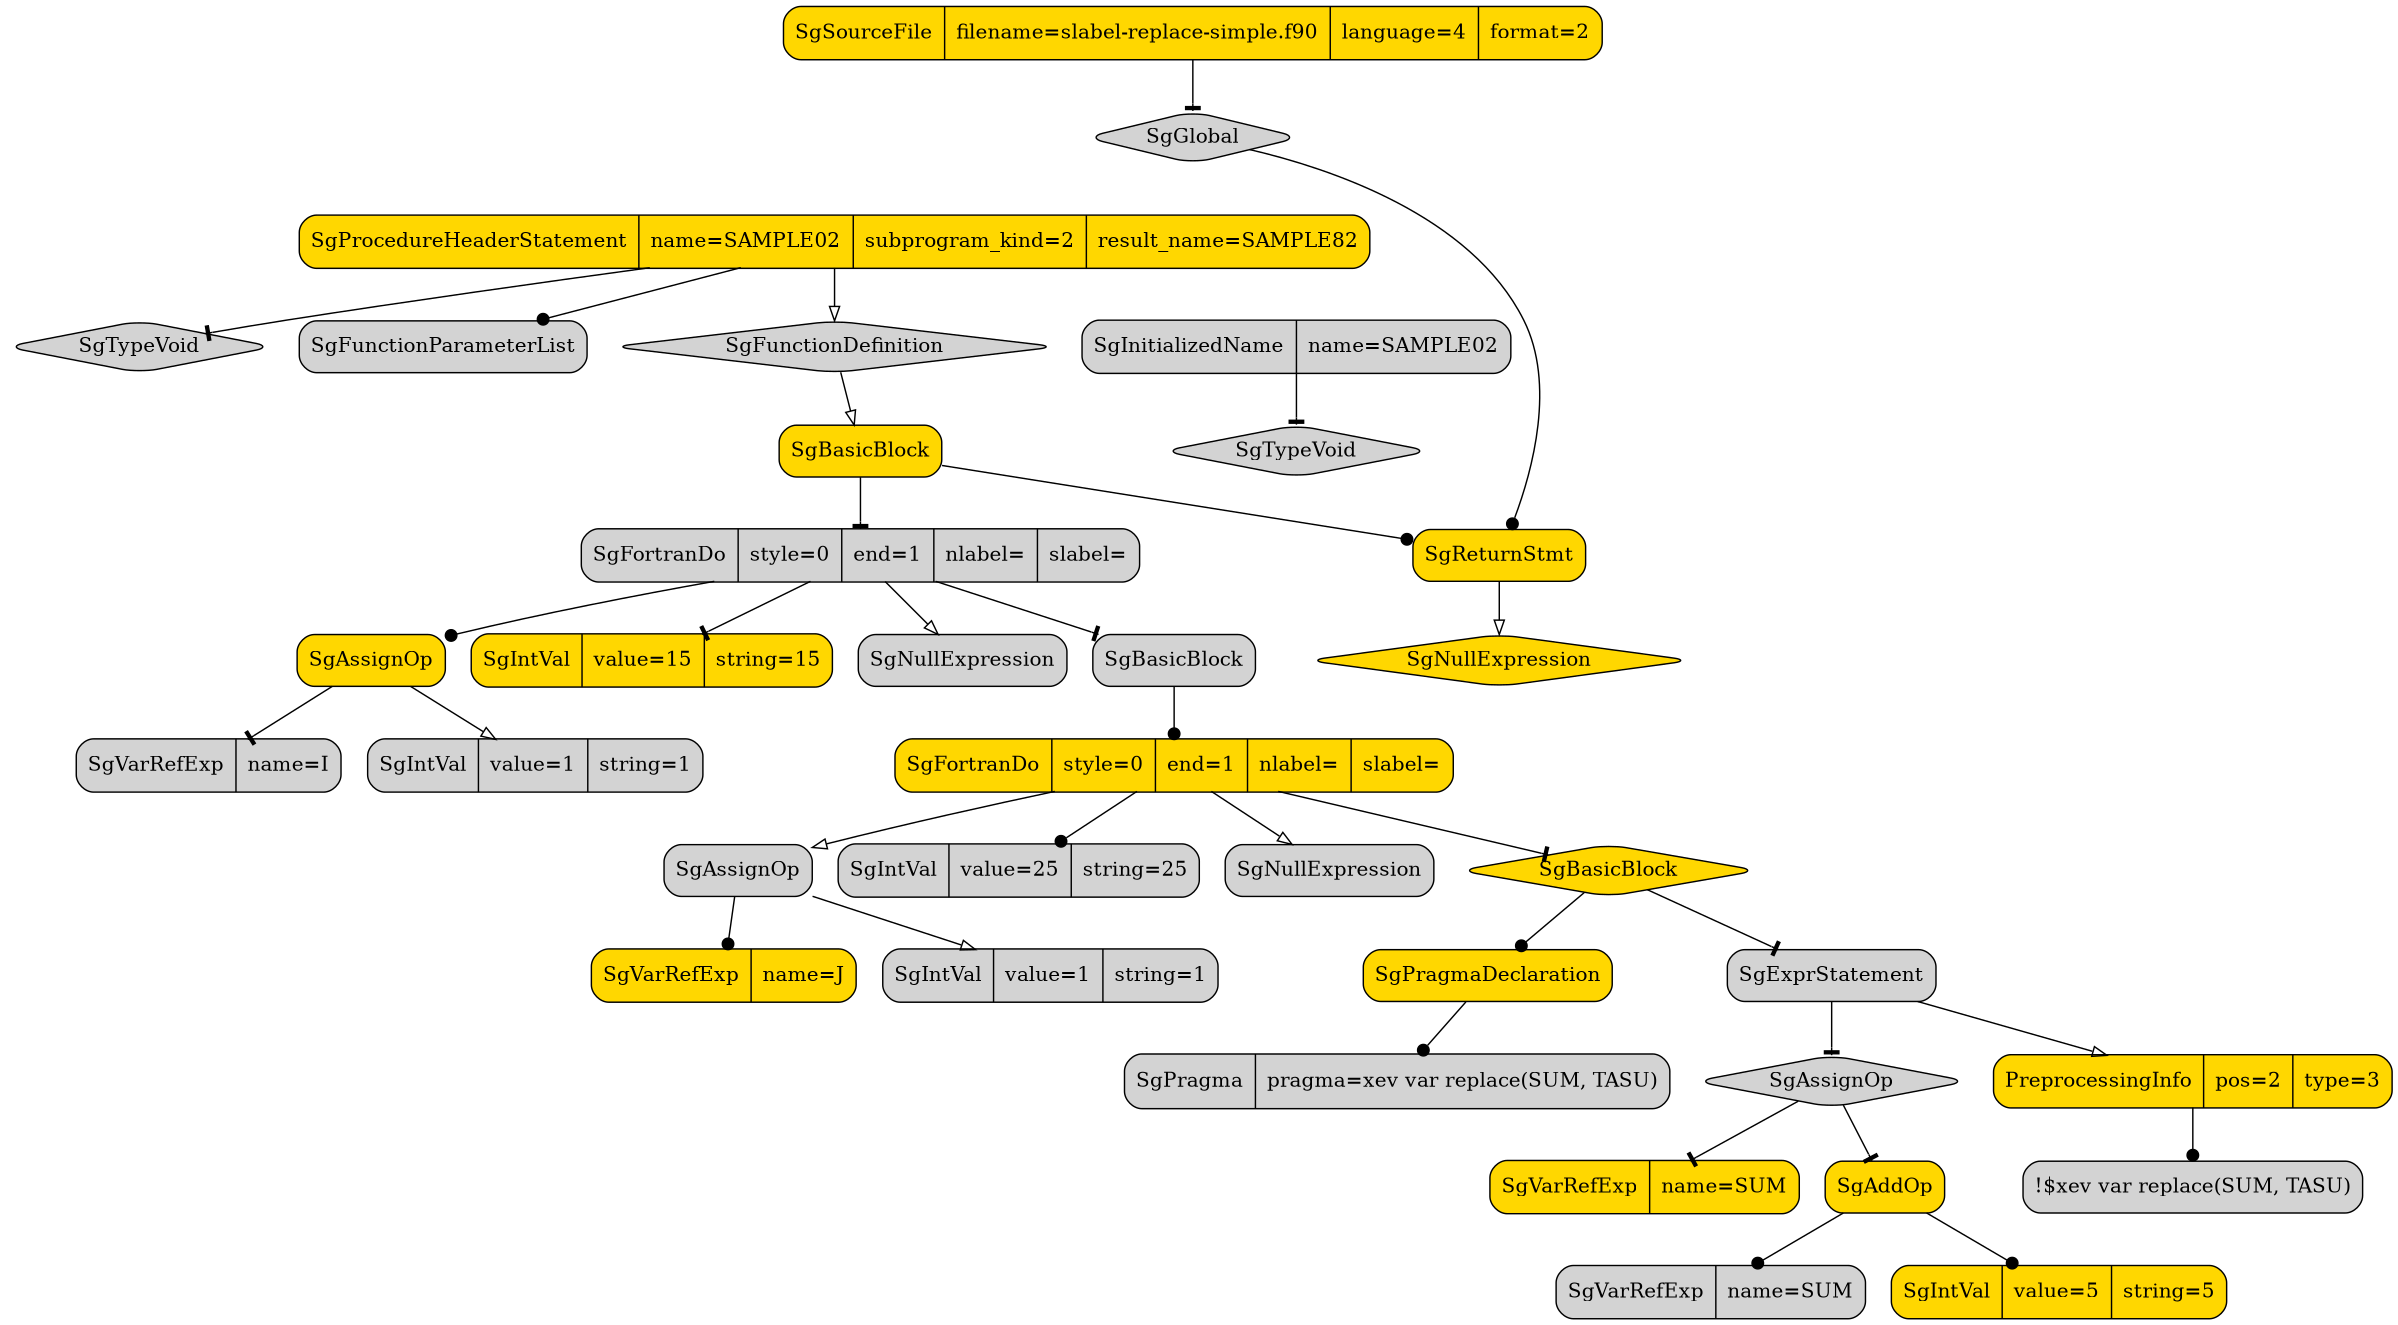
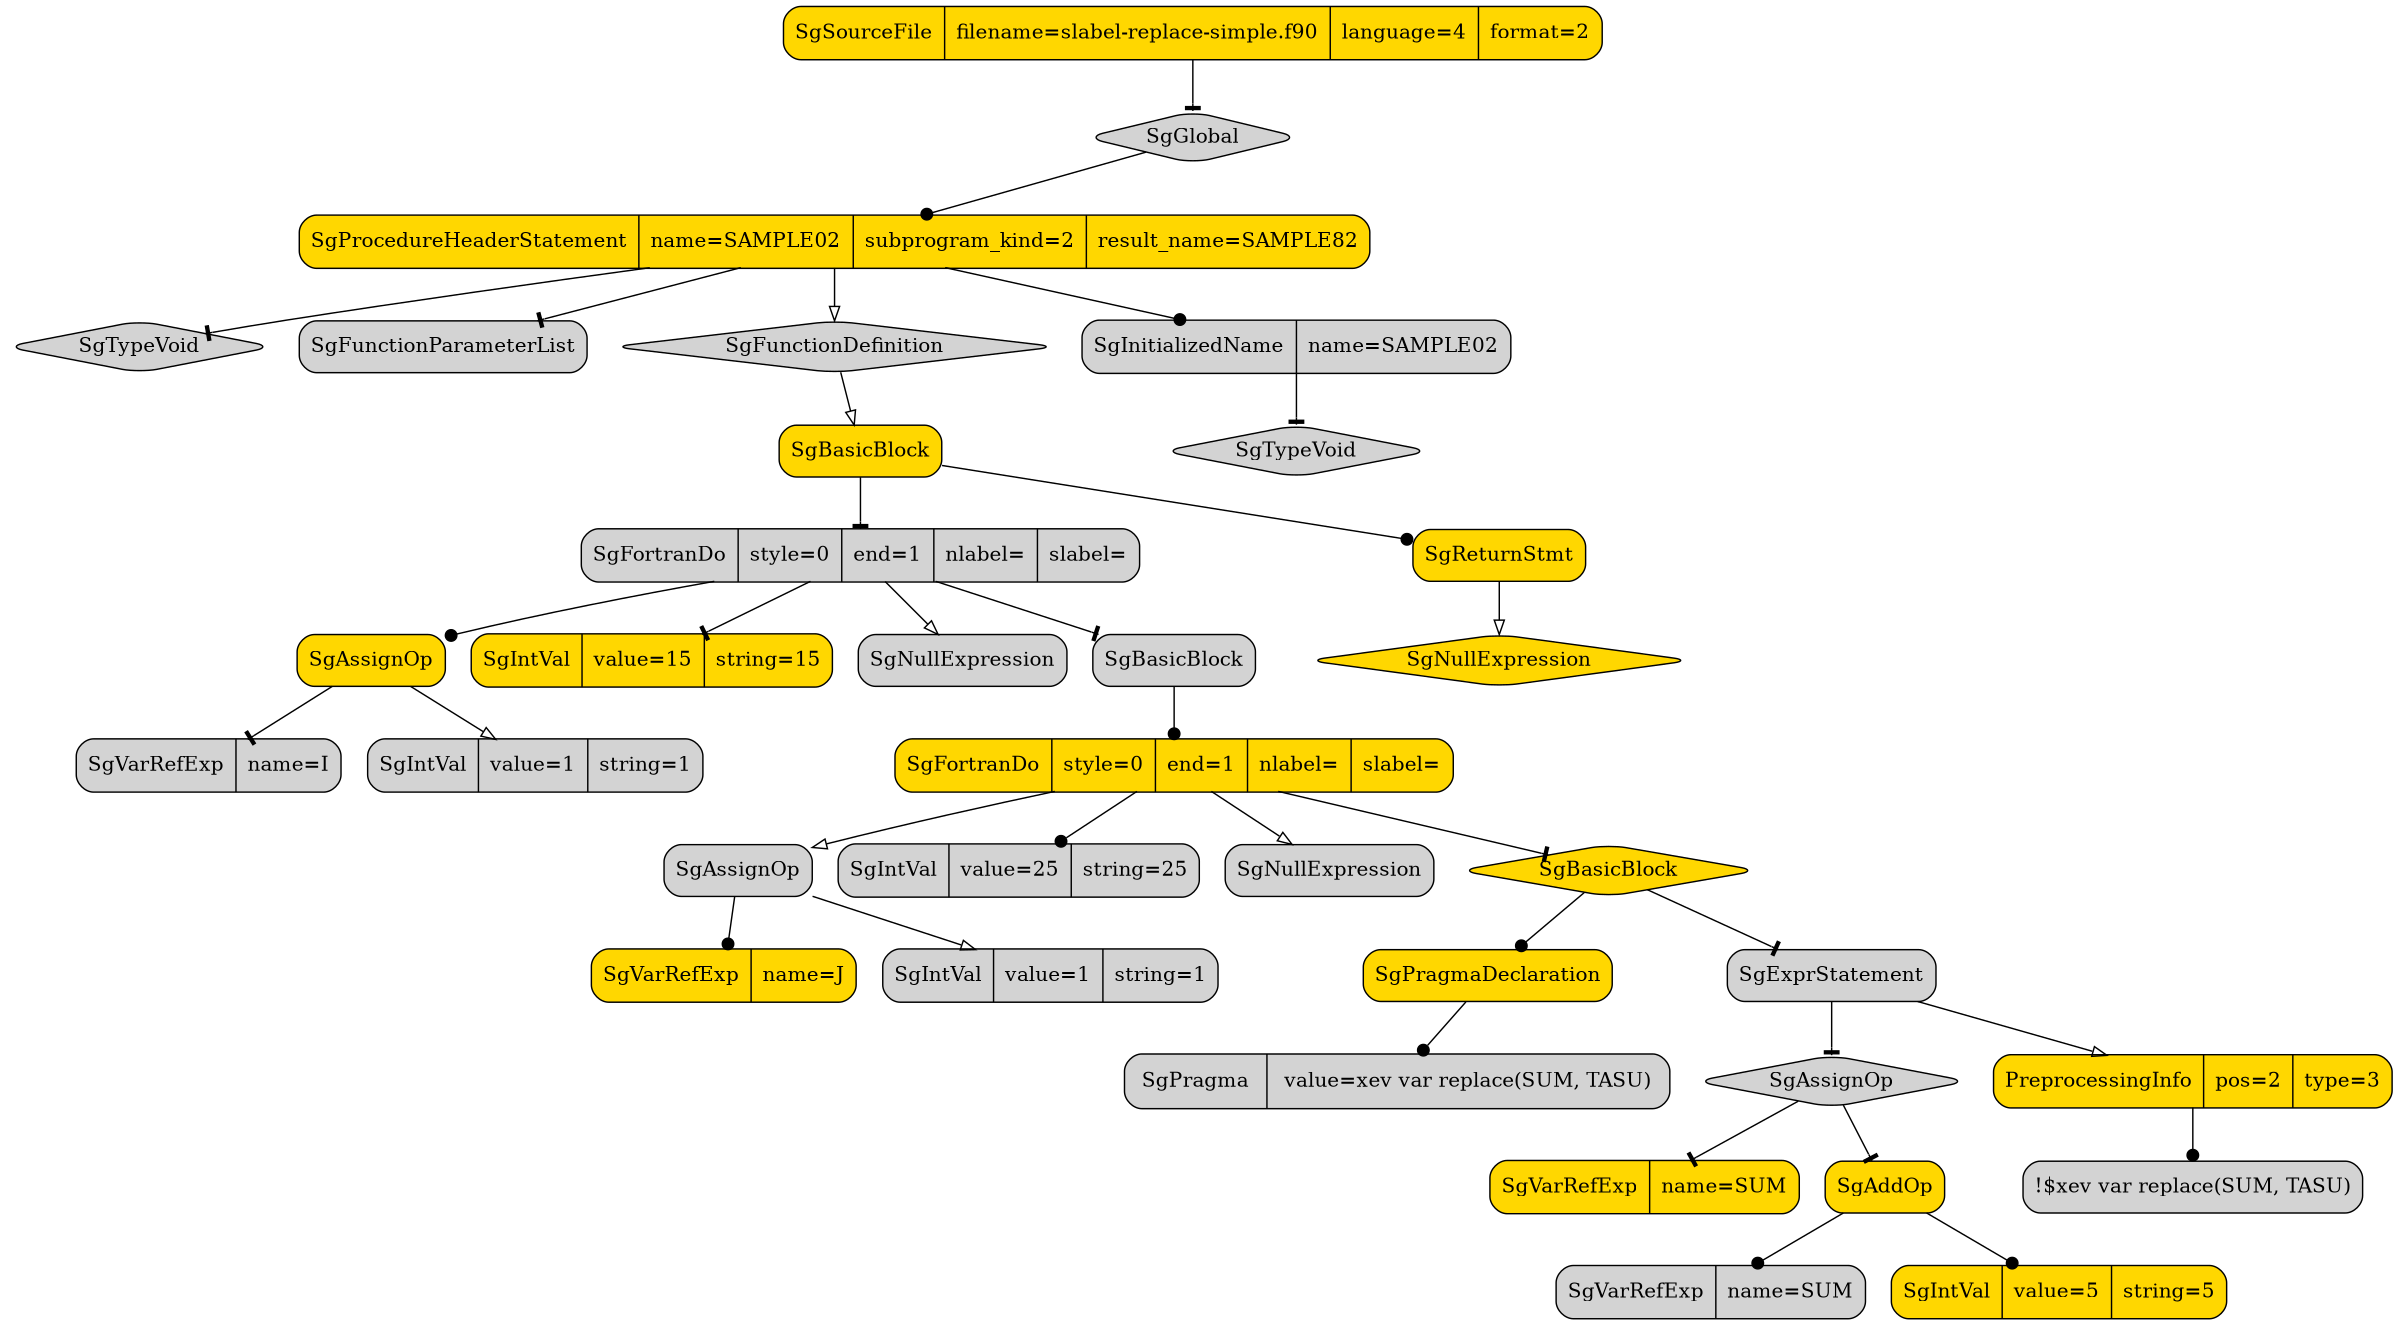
edge "SgGlobal" -> "SgReturnStmt": now "SgGlobal" -> "SgProcedureHeaderStatement"
edge "SgProcedureHeaderStatement" -> "SgFunctionParameterList": arrowhead dot -> tee
edge "SgProcedureHeaderStatement" -> "SgInitializedName": added
node "SgPragma": text "pragma=xev var replace(SUM, TASU)" -> "value=xev var replace(SUM, TASU)"
